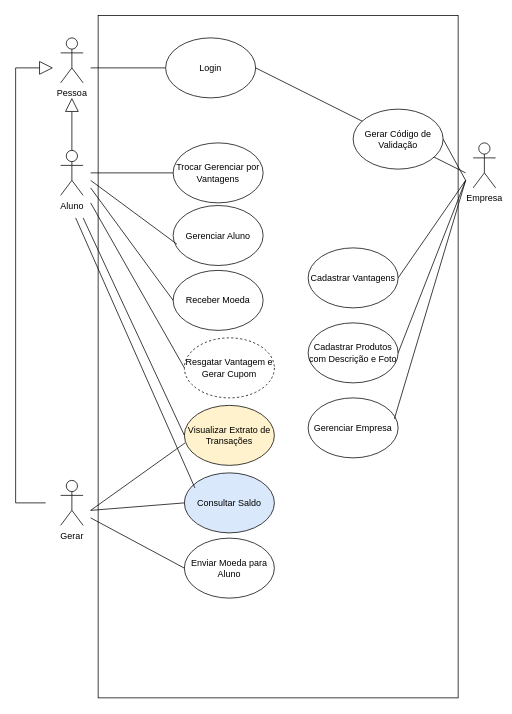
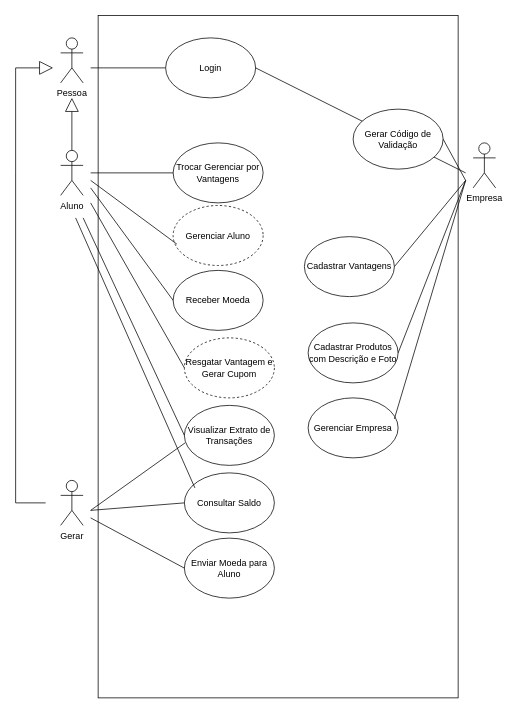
node "Gerenciar Aluno": style solid -> dashed
node "Cadastrar Vantagens": moved (353, 278) -> (349, 267)
node "Visualizar Extrato de Transações": fillcolor #fff2cc -> #ffffff
node "Consultar Saldo": fillcolor #dae8fc -> #ffffff
